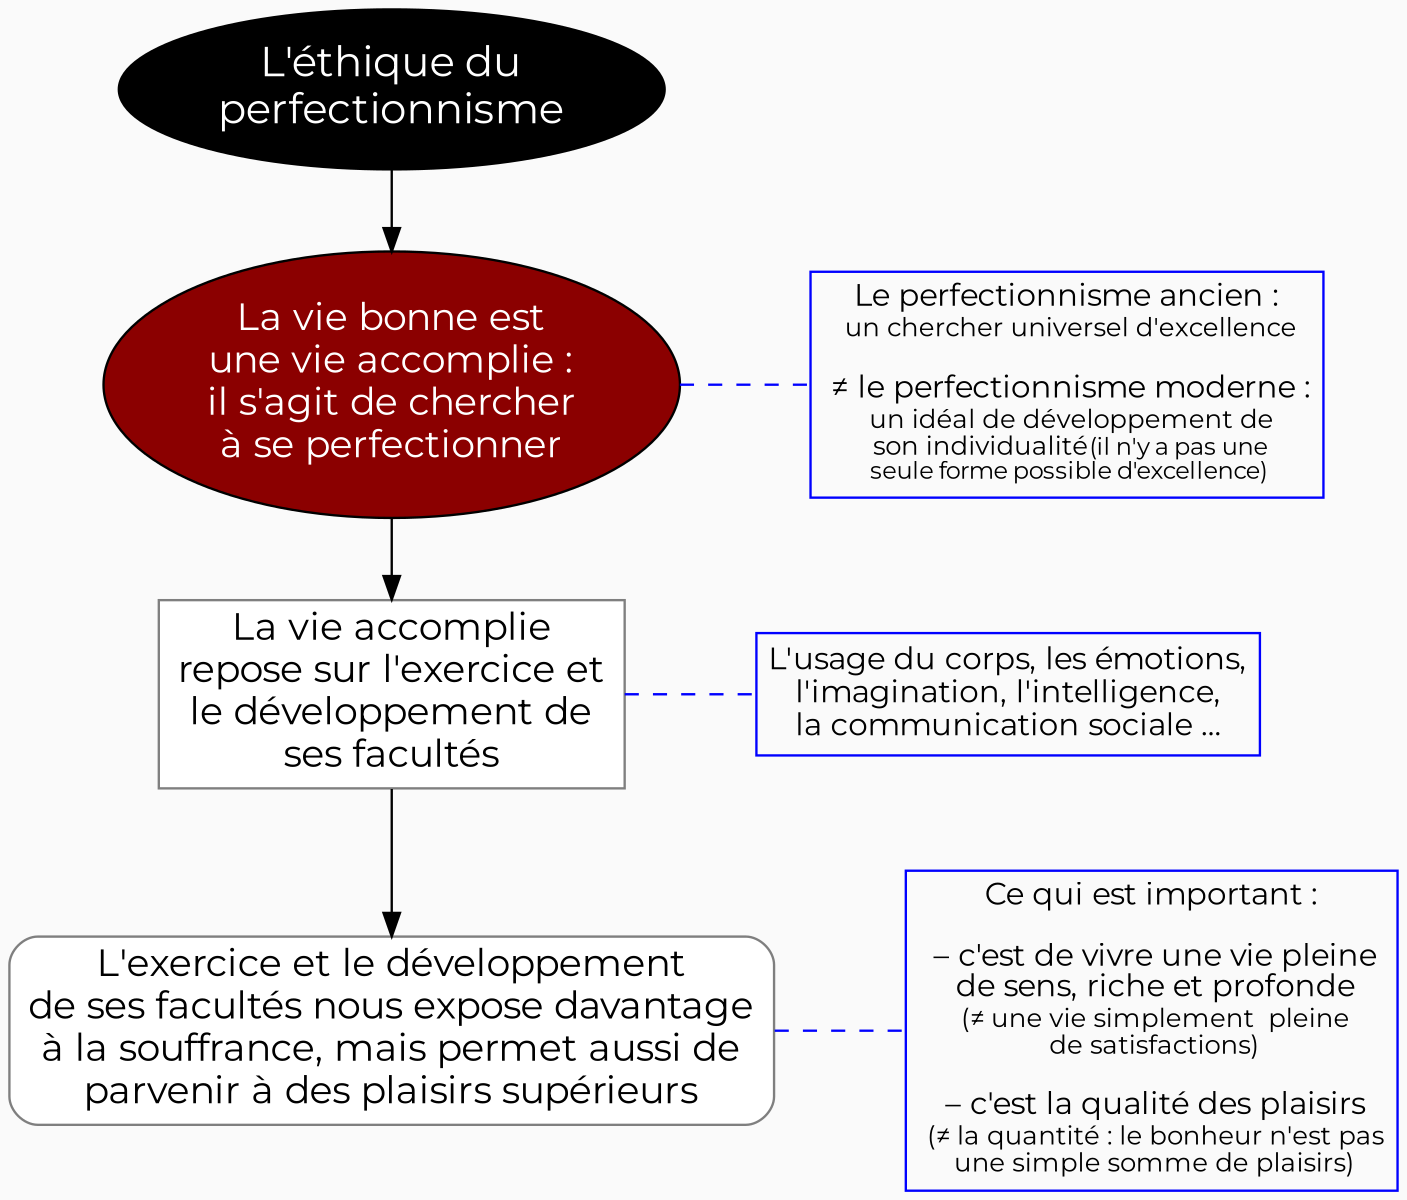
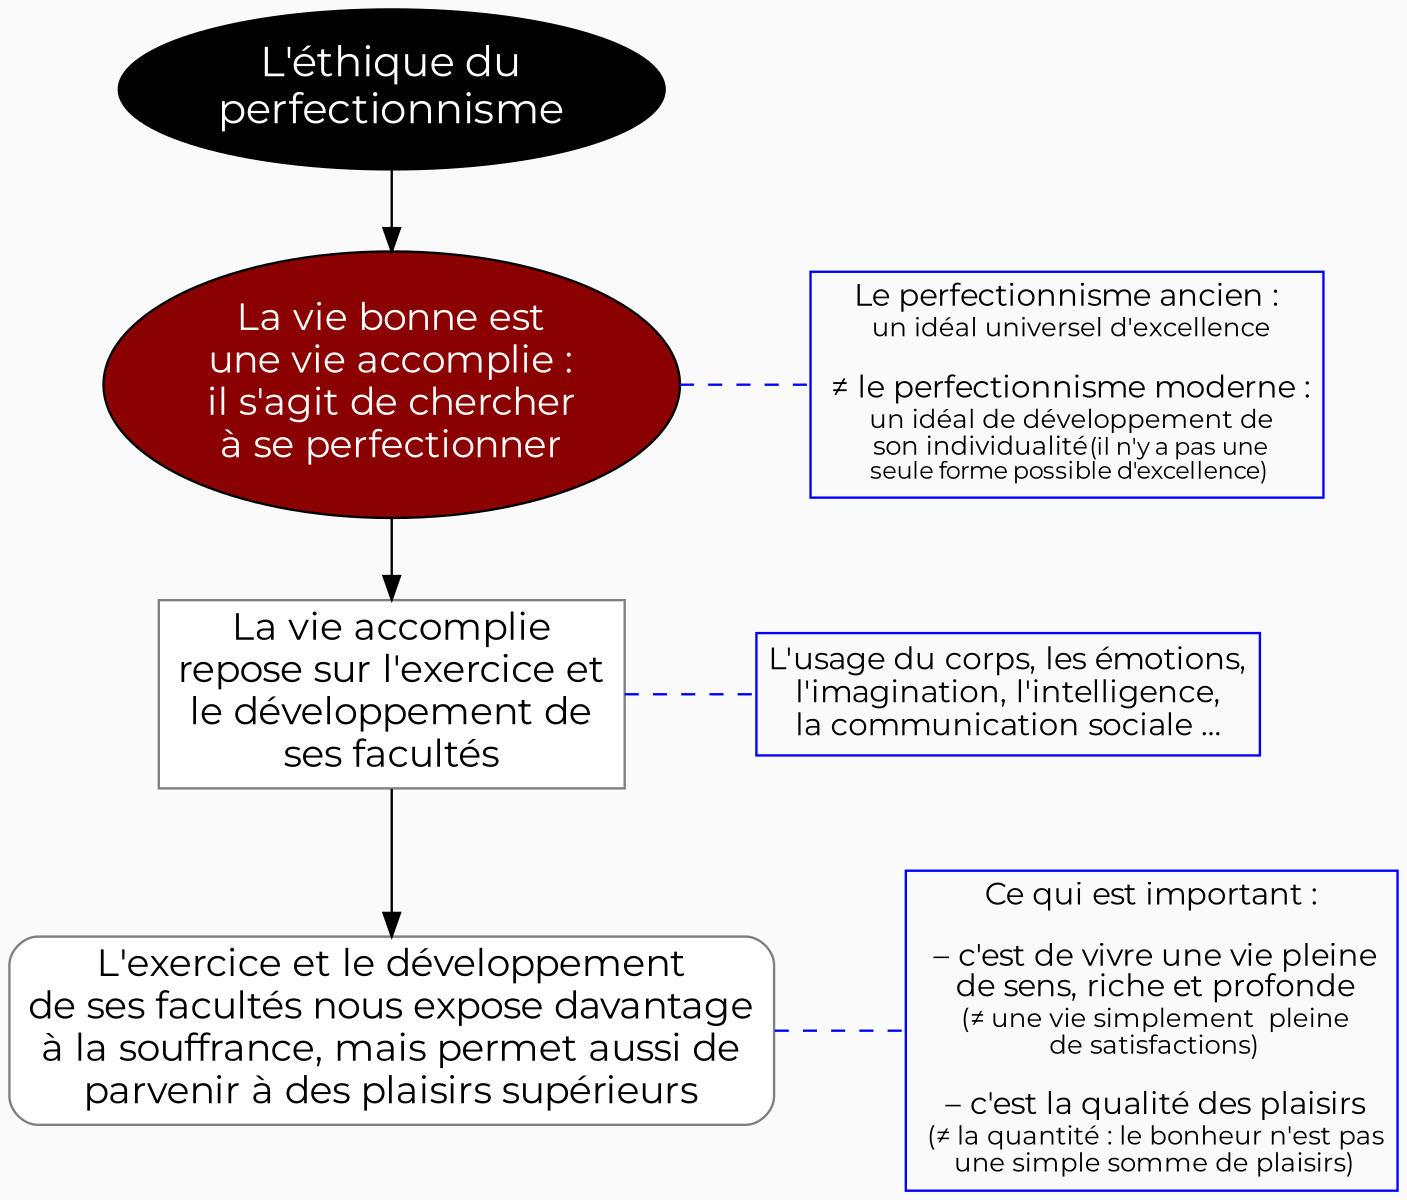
node "Le perfectionnisme ancien :": text "un chercher universel d'excellence" -> "un idéal universel d'excellence"
